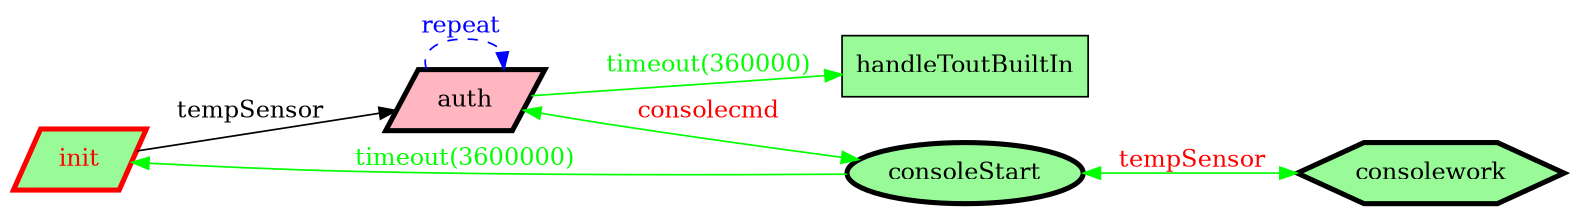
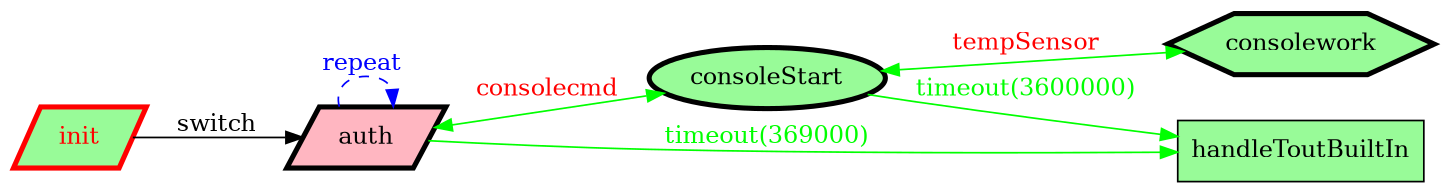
edge "auth" -> "handleToutBuiltIn": label "timeout(360000)" -> "timeout(369000)"
edge "init" -> "auth": label "tempSensor" -> "switch"
edge "consoleStart" -> "init": now "consoleStart" -> "handleToutBuiltIn"
